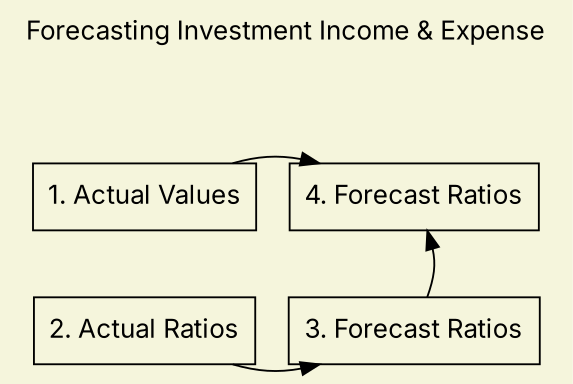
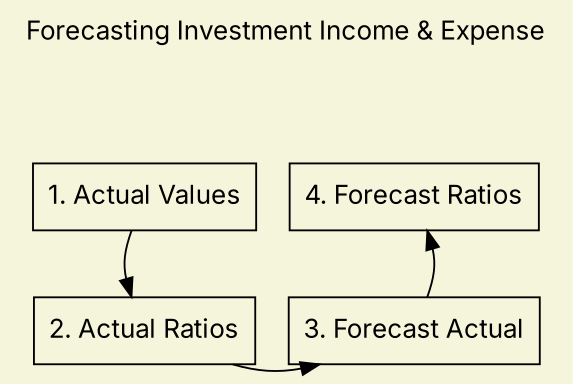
edge "1. Actual Values" -> "4. Forecast Ratios": now "1. Actual Values" -> "2. Actual Ratios"
node "3. Forecast Ratios": label "3. Forecast Ratios" -> "3. Forecast Actual"
